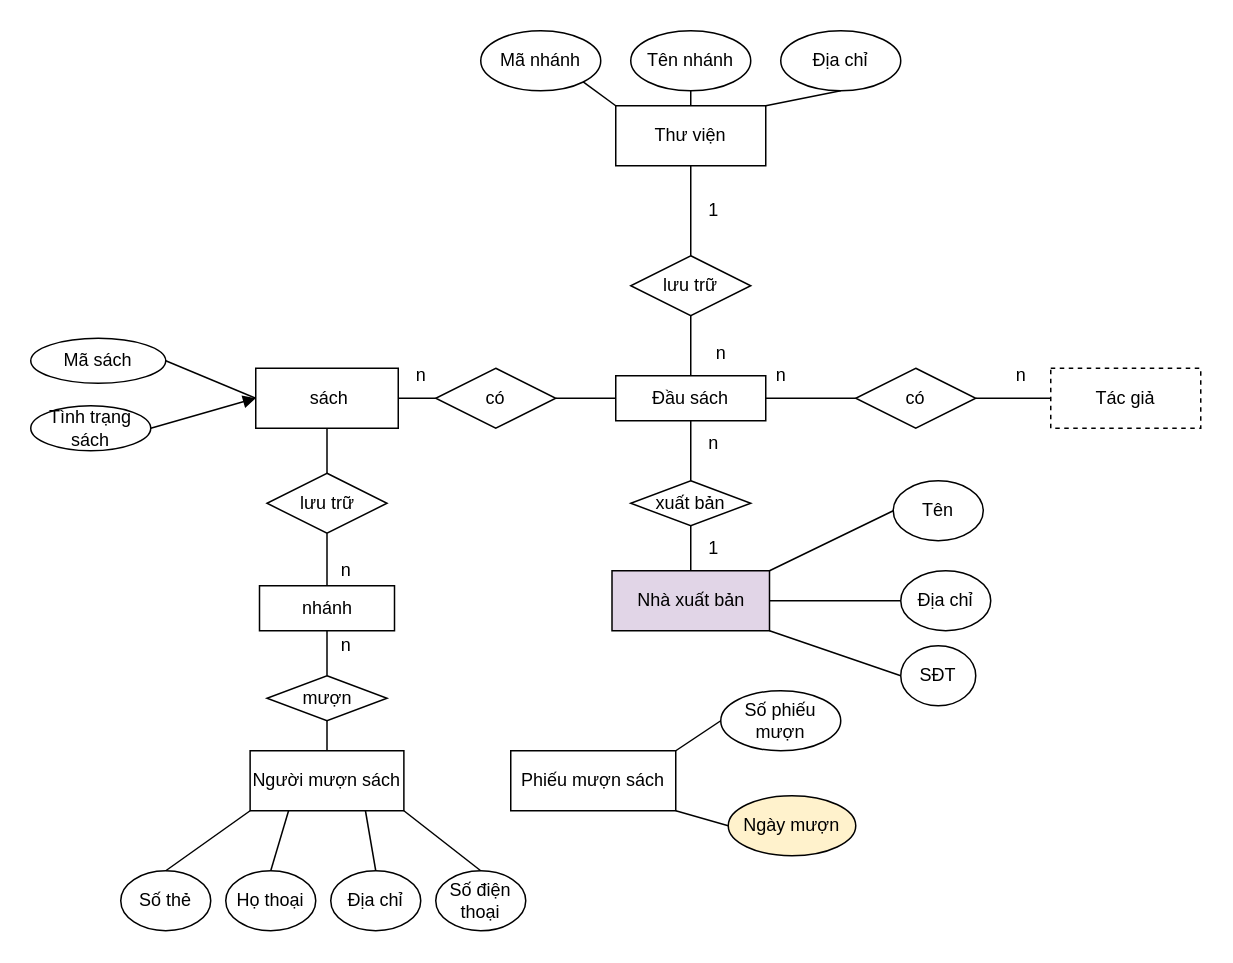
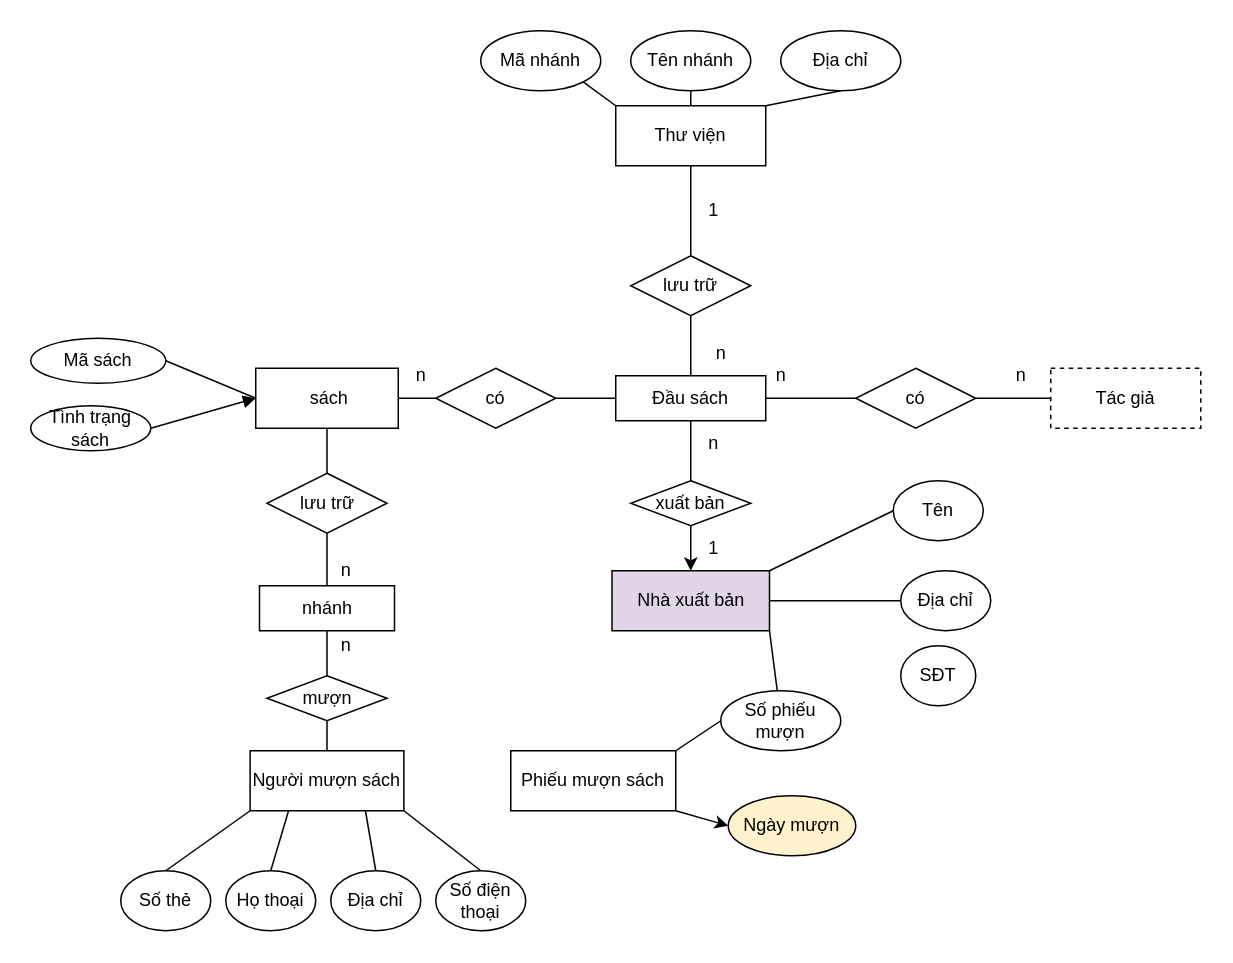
edge "xuất bản" -- "Nhà xuất bản": arrowhead none -> classic
edge "Nhà xuất bản" -- "SĐT": now "Nhà xuất bản" -- "Số phiếu mượn"
edge "Phiếu mượn sách" -- "Ngày mượn": arrowhead none -> classic
